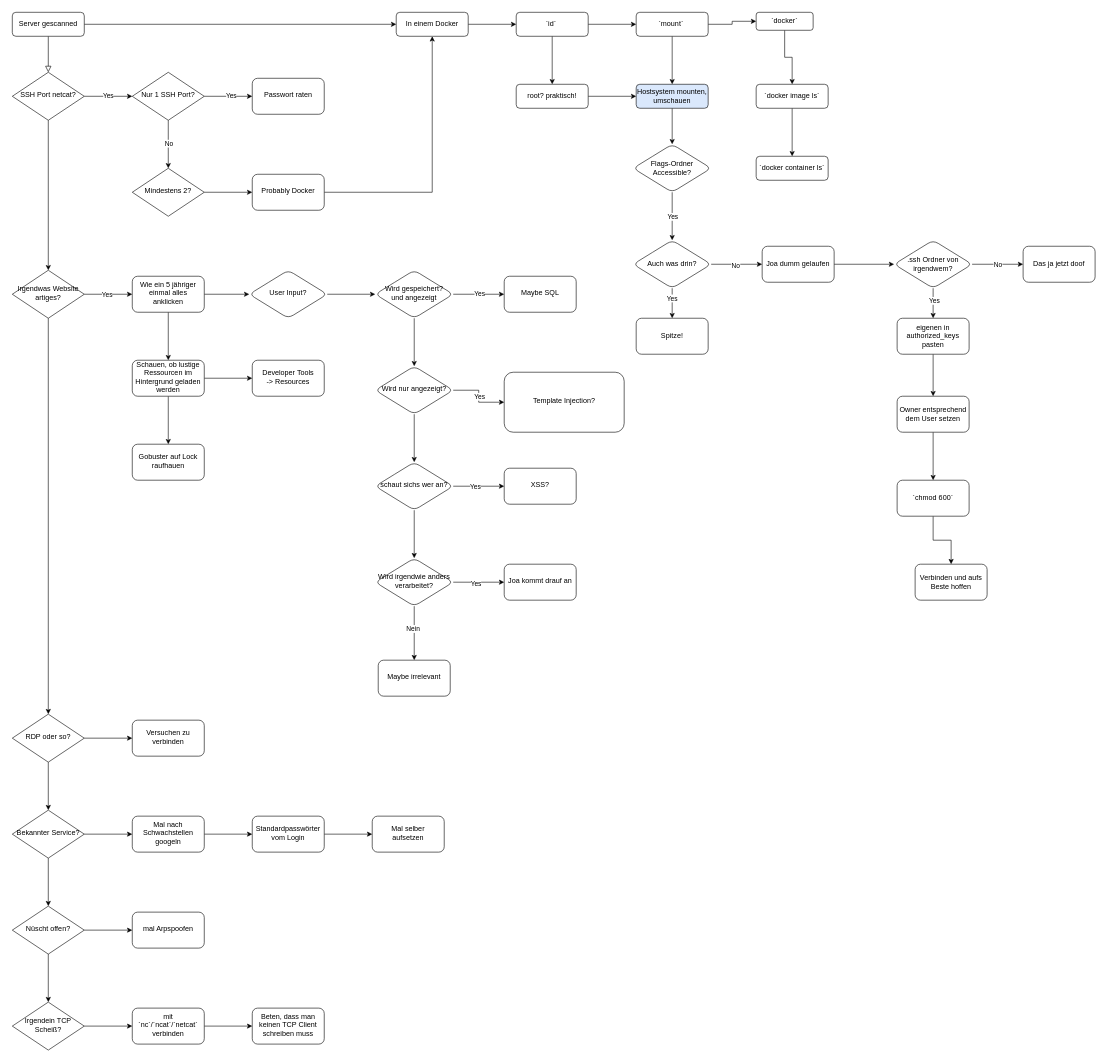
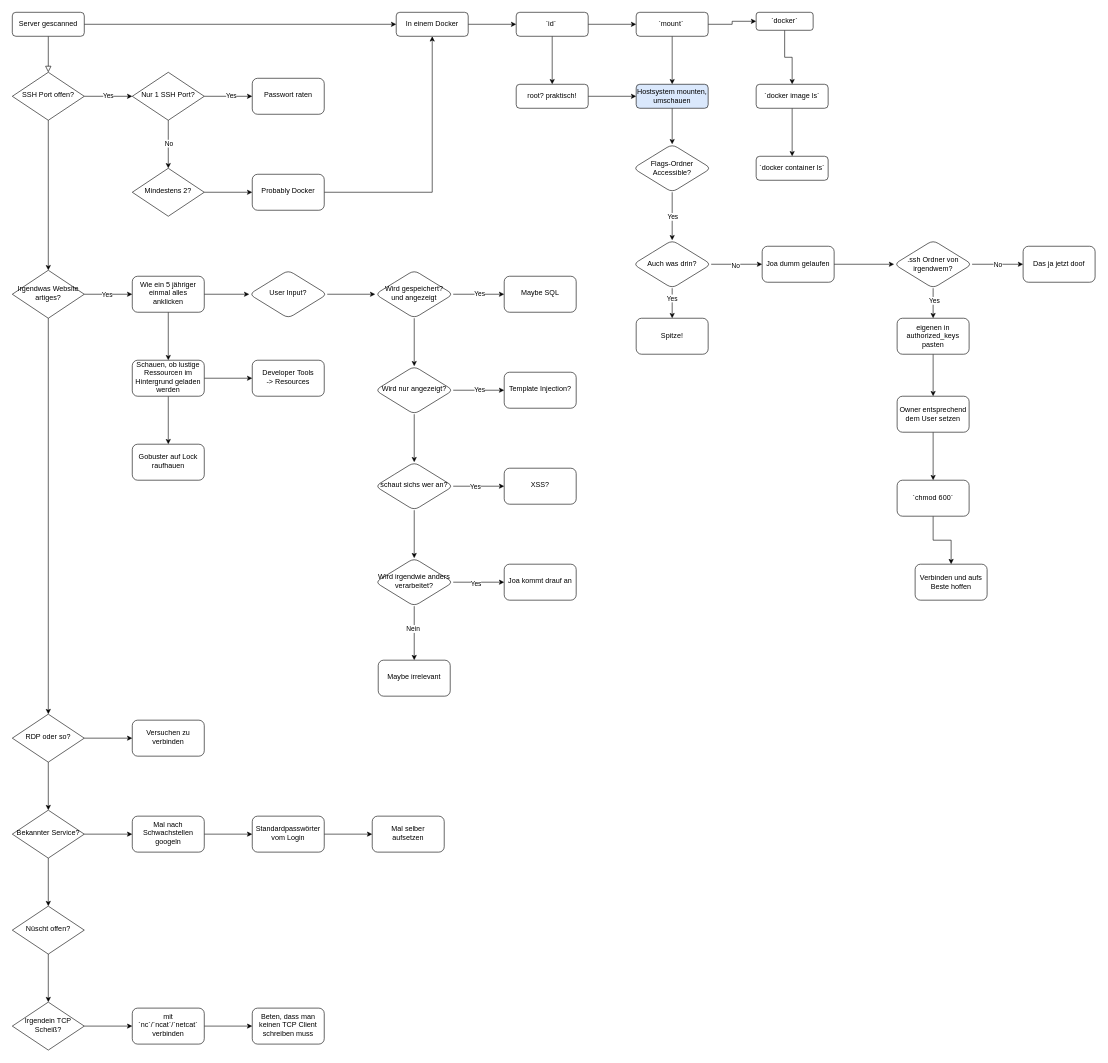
node "SSH Port netcat?": label "SSH Port netcat?" -> "SSH Port offen?"
node "Template Injection?": size 120x60 -> 72x36
edge "Nüscht offen?" -> "mal Arpspoofen": removed
node "mal Arpspoofen": removed
